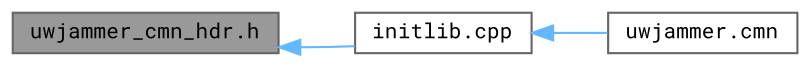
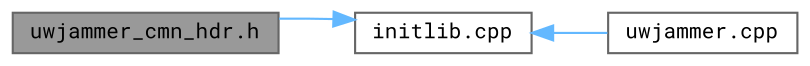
node "uwjammer.cmn": label "uwjammer.cmn" -> "uwjammer.cpp"
edge "initlib.cpp" -> "uwjammer_cmn_hdr.h": reversed
